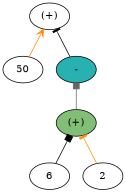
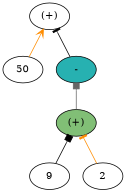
node "6": label "6" -> "9"
